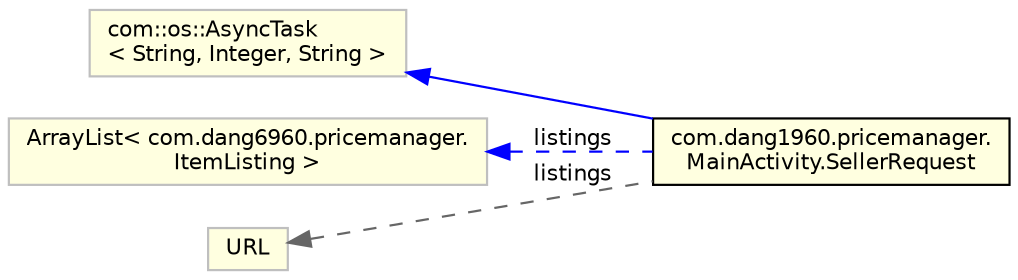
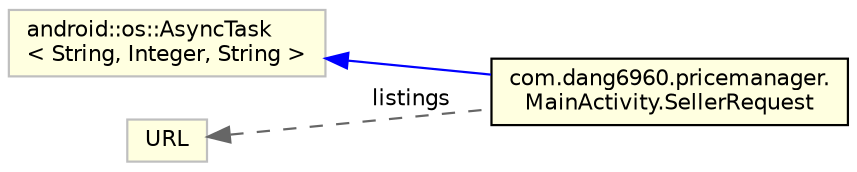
node "com::os::AsyncTask < String, Integer, String >": label "com::os::AsyncTask < String, Integer, String >" -> "android::os::AsyncTask < String, Integer, String >"
node "ArrayList< com.dang6960.pricemanager. ItemListing >": removed
node "com.dang1960.pricemanager. MainActivity.SellerRequest": label "com.dang1960.pricemanager. MainActivity.SellerRequest" -> "com.dang6960.pricemanager. MainActivity.SellerRequest"
